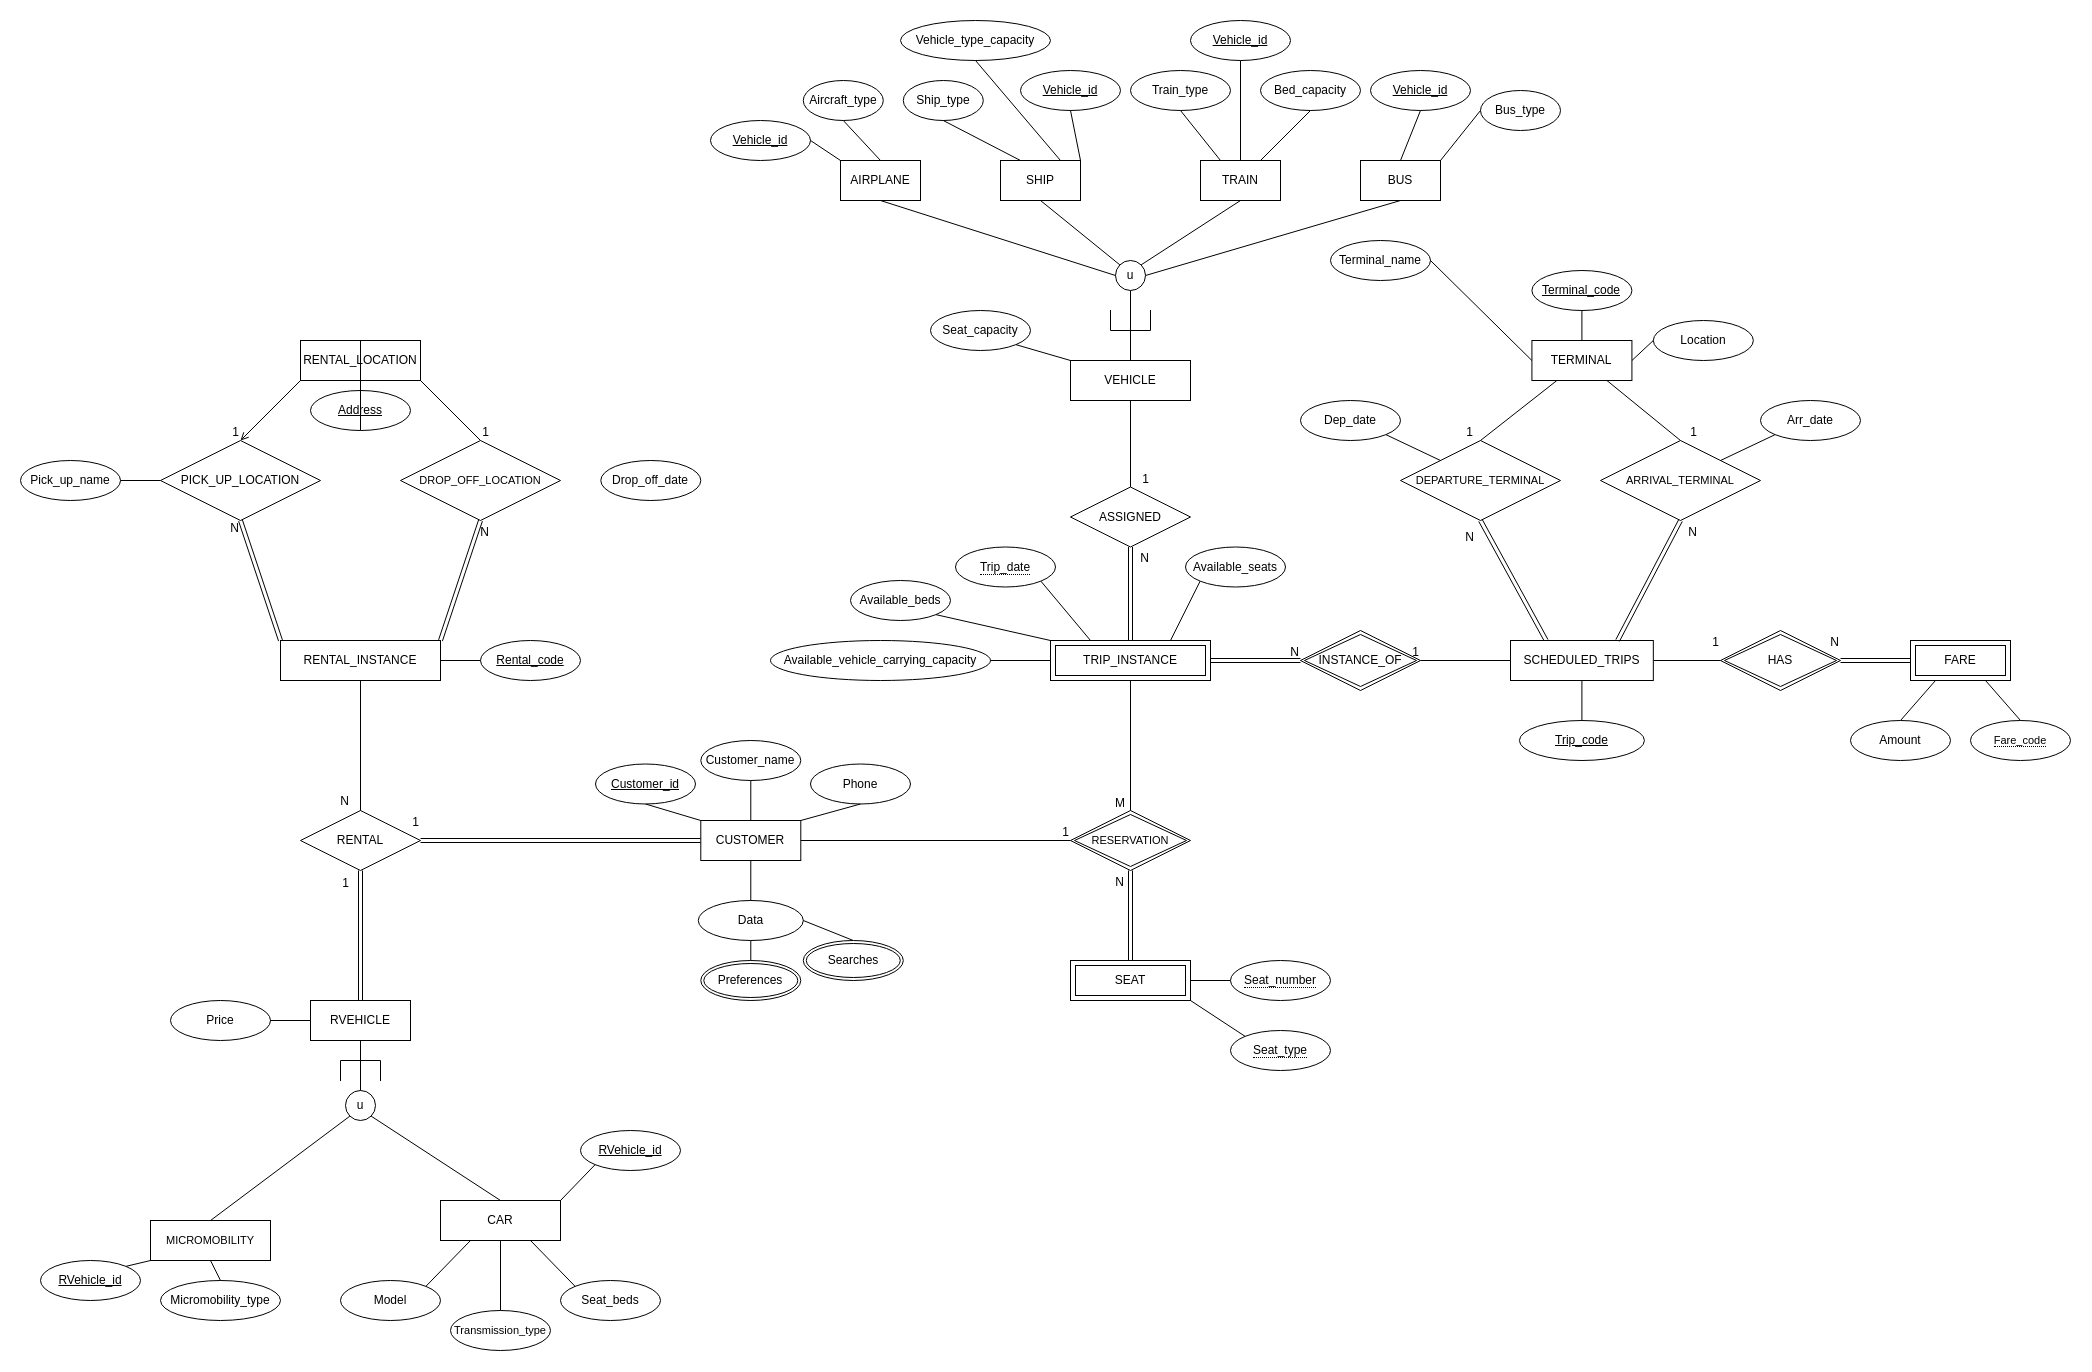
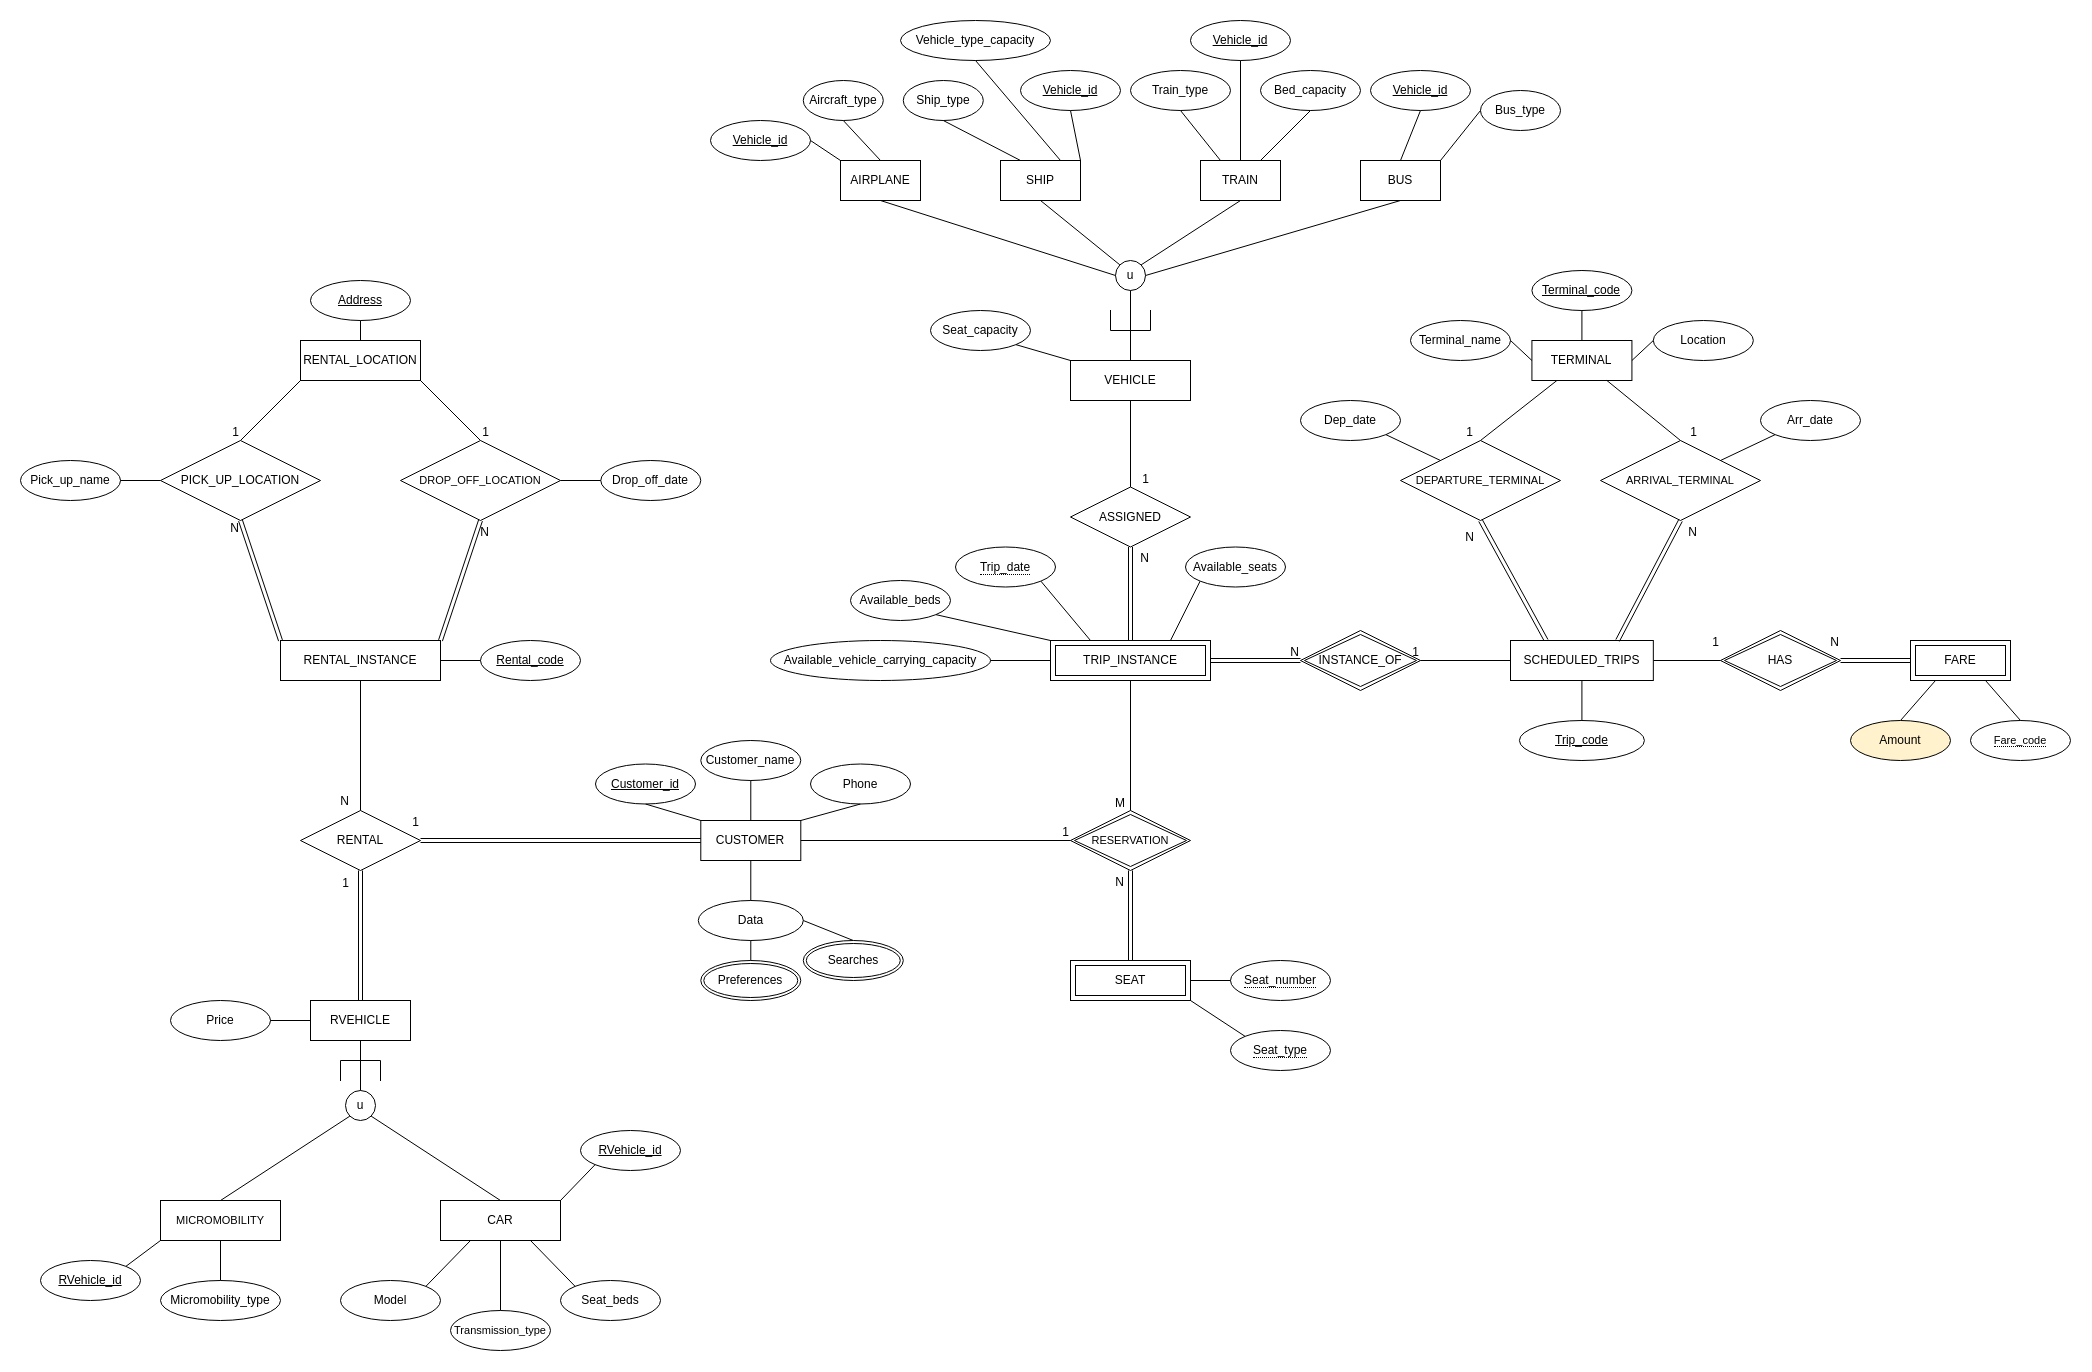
node "Terminal_name": moved (1381, 261) -> (1461, 341)
node "Address": moved (361, 411) -> (361, 301)
edge "RENTAL_LOCATION" -> "PICK_UP_LOCATION": arrowhead open -> none
edge "DROP_OFF_LOCATION" -- "Drop_off_date": added
node "Amount": fillcolor #ffffff -> #fff2cc
node "MICROMOBILITY": moved (211, 1241) -> (221, 1221)
